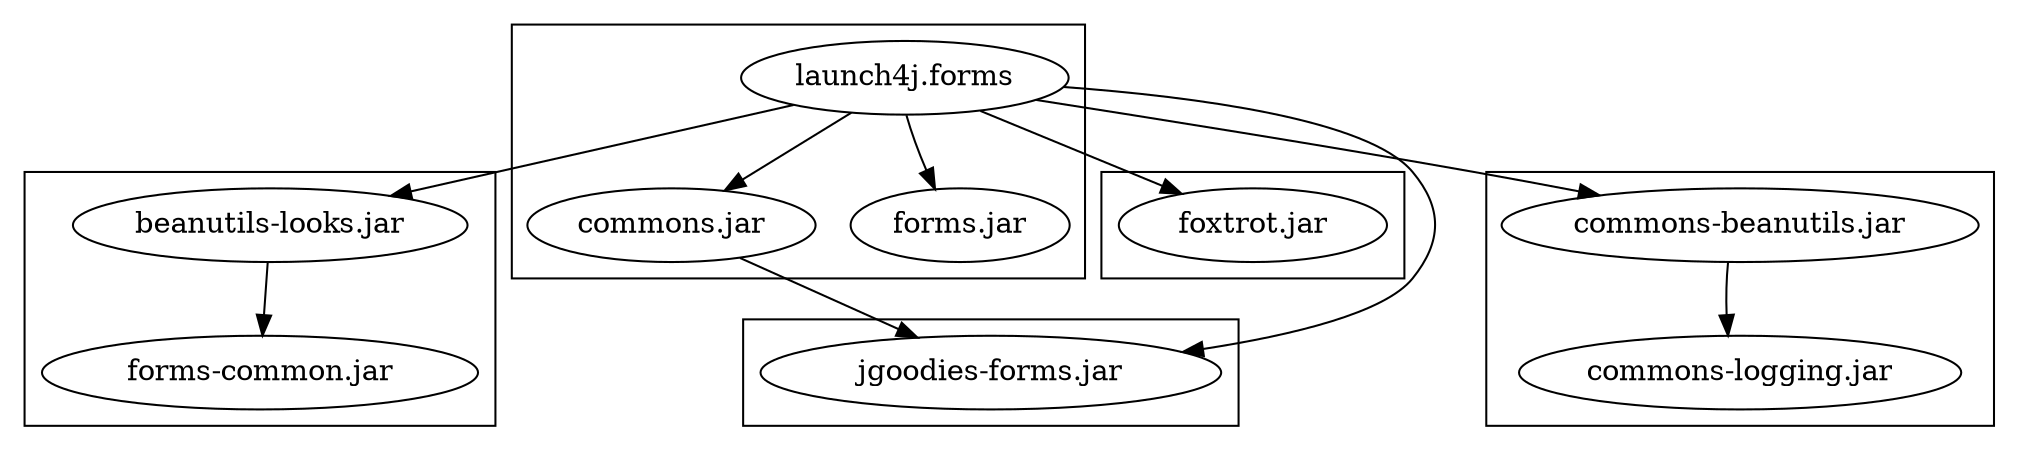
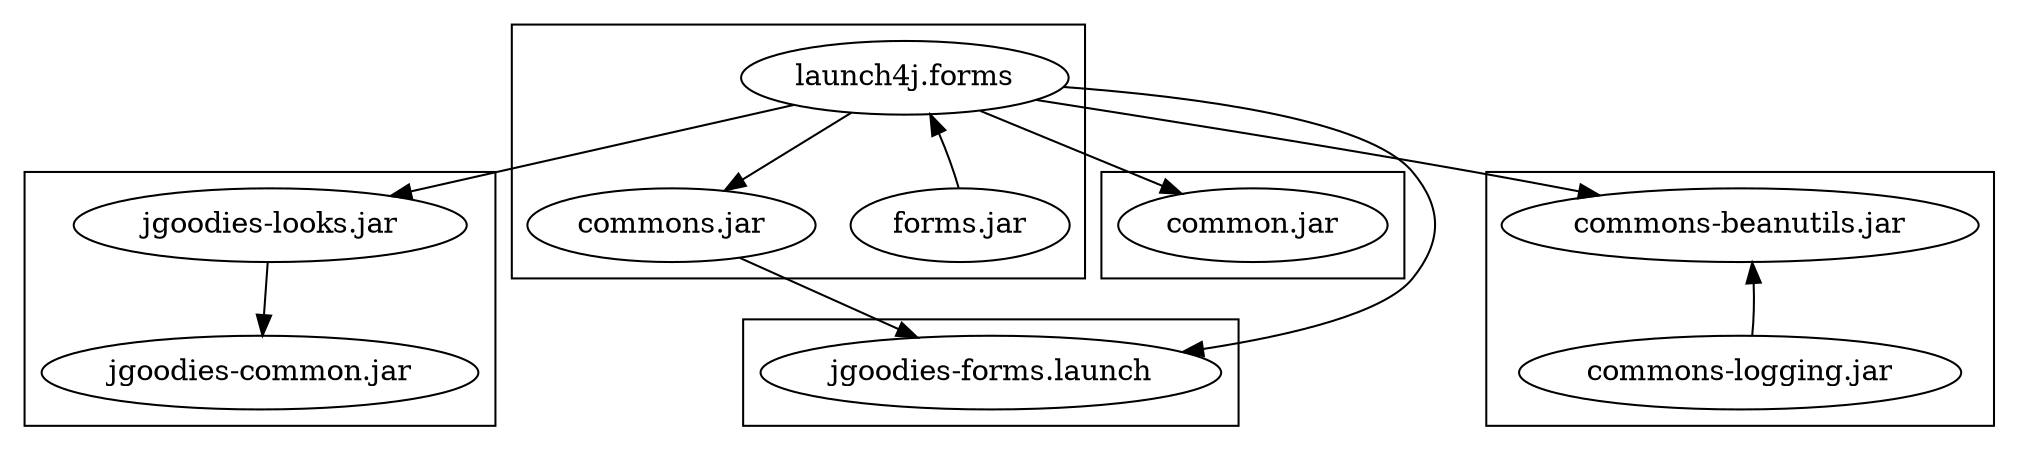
edge "launch4j.forms" -> "forms.jar": reversed
node "beanutils-looks.jar": label "beanutils-looks.jar" -> "jgoodies-looks.jar"
node "foxtrot.jar": label "foxtrot.jar" -> "common.jar"
edge "commons-beanutils.jar" -> "commons-logging.jar": reversed
node "forms-common.jar": label "forms-common.jar" -> "jgoodies-common.jar"
node "jgoodies-forms.jar": label "jgoodies-forms.jar" -> "jgoodies-forms.launch"
